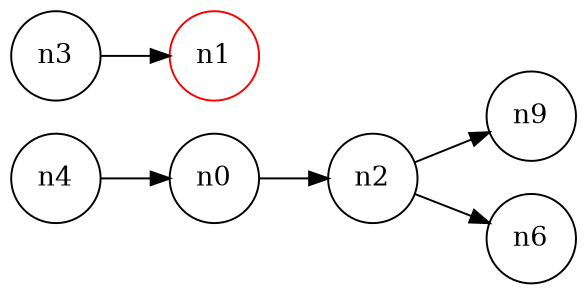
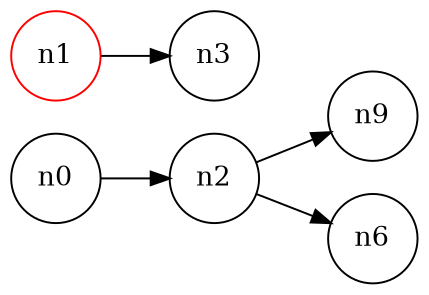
edge "n3" -> "n1": reversed
node "n4": removed
